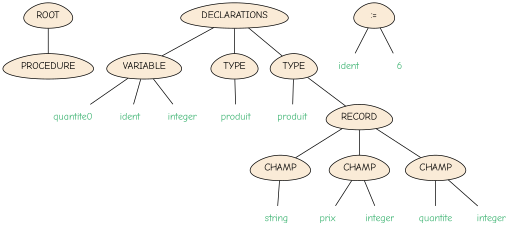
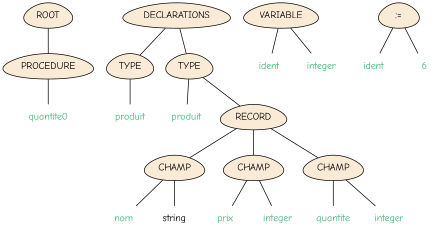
edge "DECLARATIONS" -- "VARIABLE": removed
edge "VARIABLE" -- "quantite0": now "PROCEDURE" -- "quantite0"
node "nom": added
node "string": fontcolor mediumseagreen -> black
